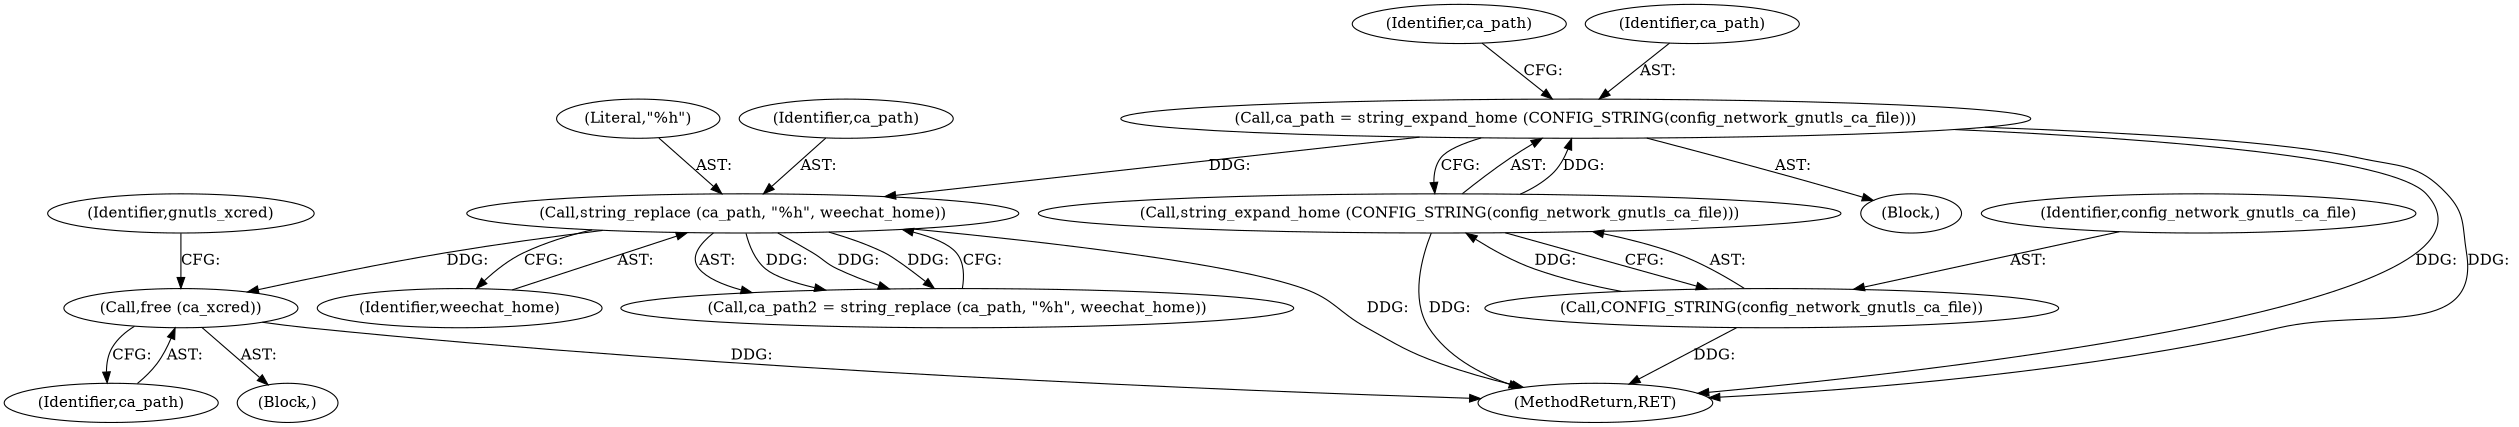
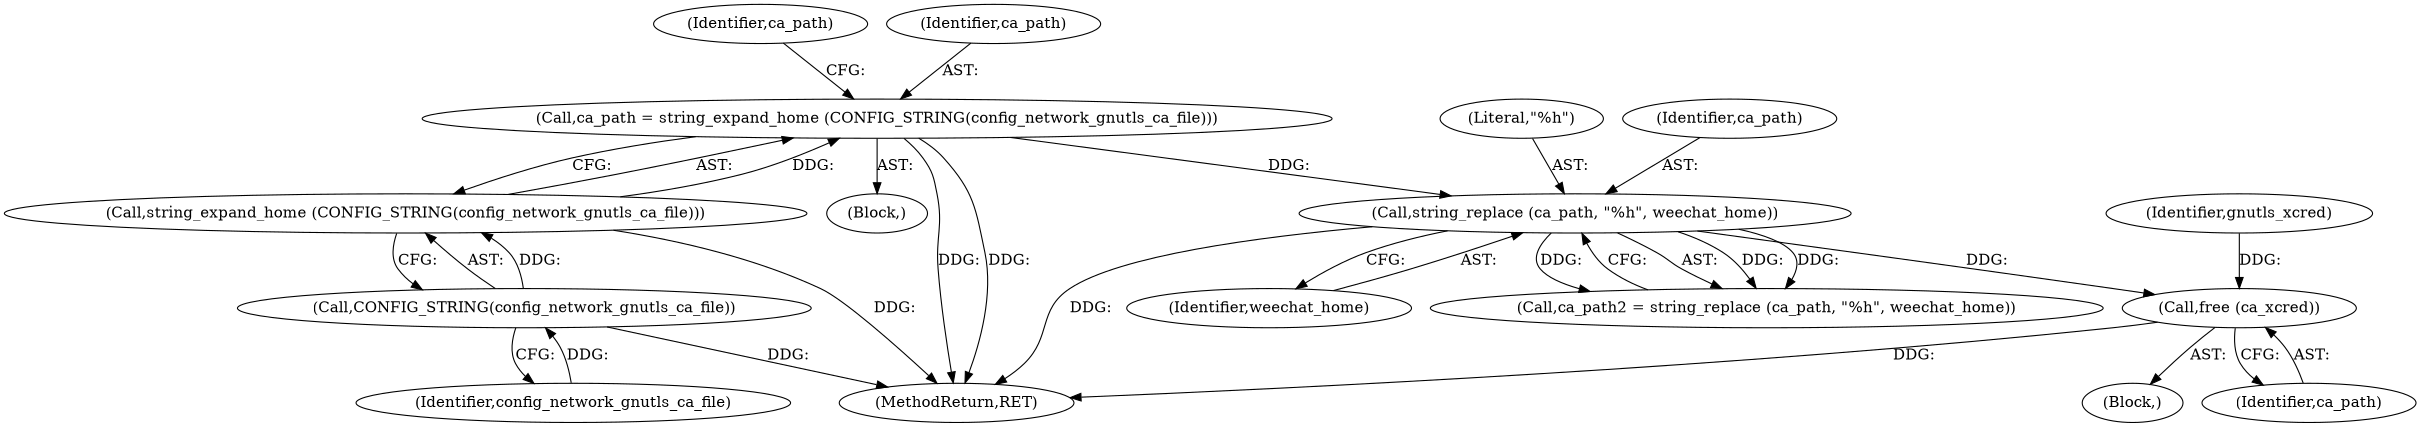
edge "(Identifier,gnutls_xcred)" -> "(Call,free (ca_xcred))": label "CFG: " -> "DDG: "
edge "(Identifier,config_network_gnutls_ca_file)" -> "(Call,CONFIG_STRING(config_network_gnutls_ca_file))": label "AST: " -> "DDG: "
edge "(Call,CONFIG_STRING(config_network_gnutls_ca_file))" -> "(Identifier,config_network_gnutls_ca_file)": added, label "CFG:"
